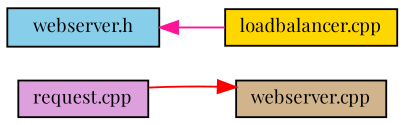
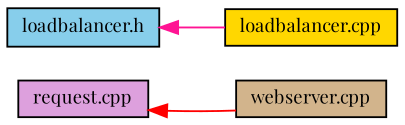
node "webserver.h": label "webserver.h" -> "loadbalancer.h"
edge "request.cpp" -> "webserver.cpp": reversed
